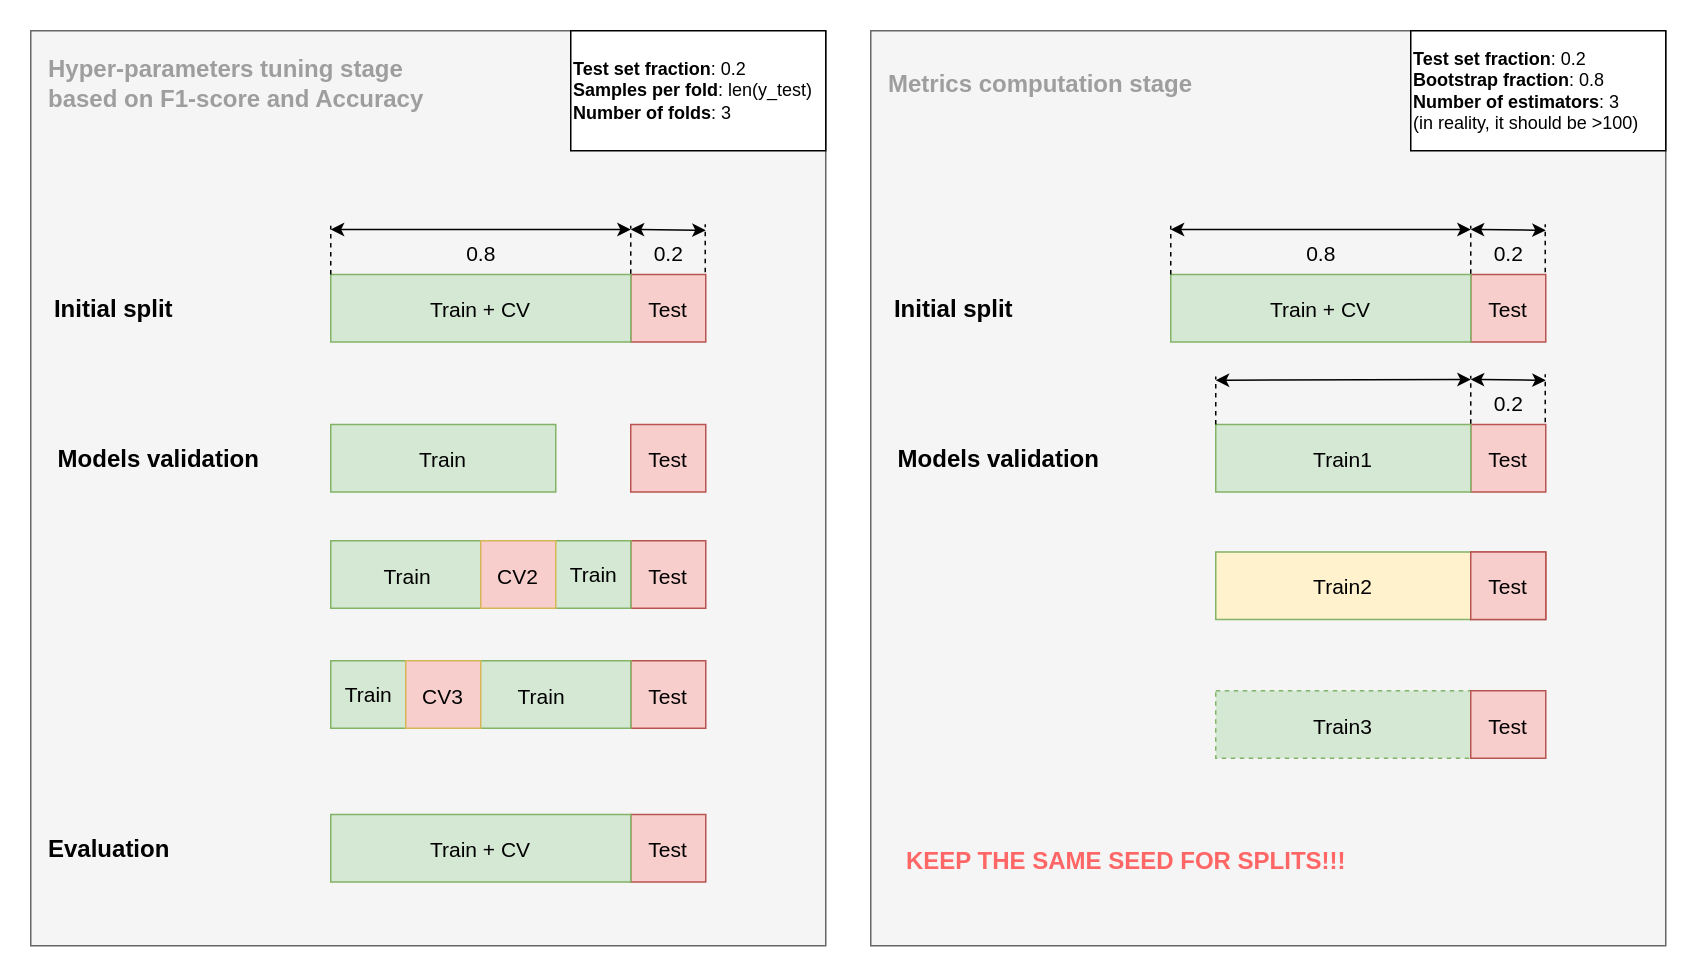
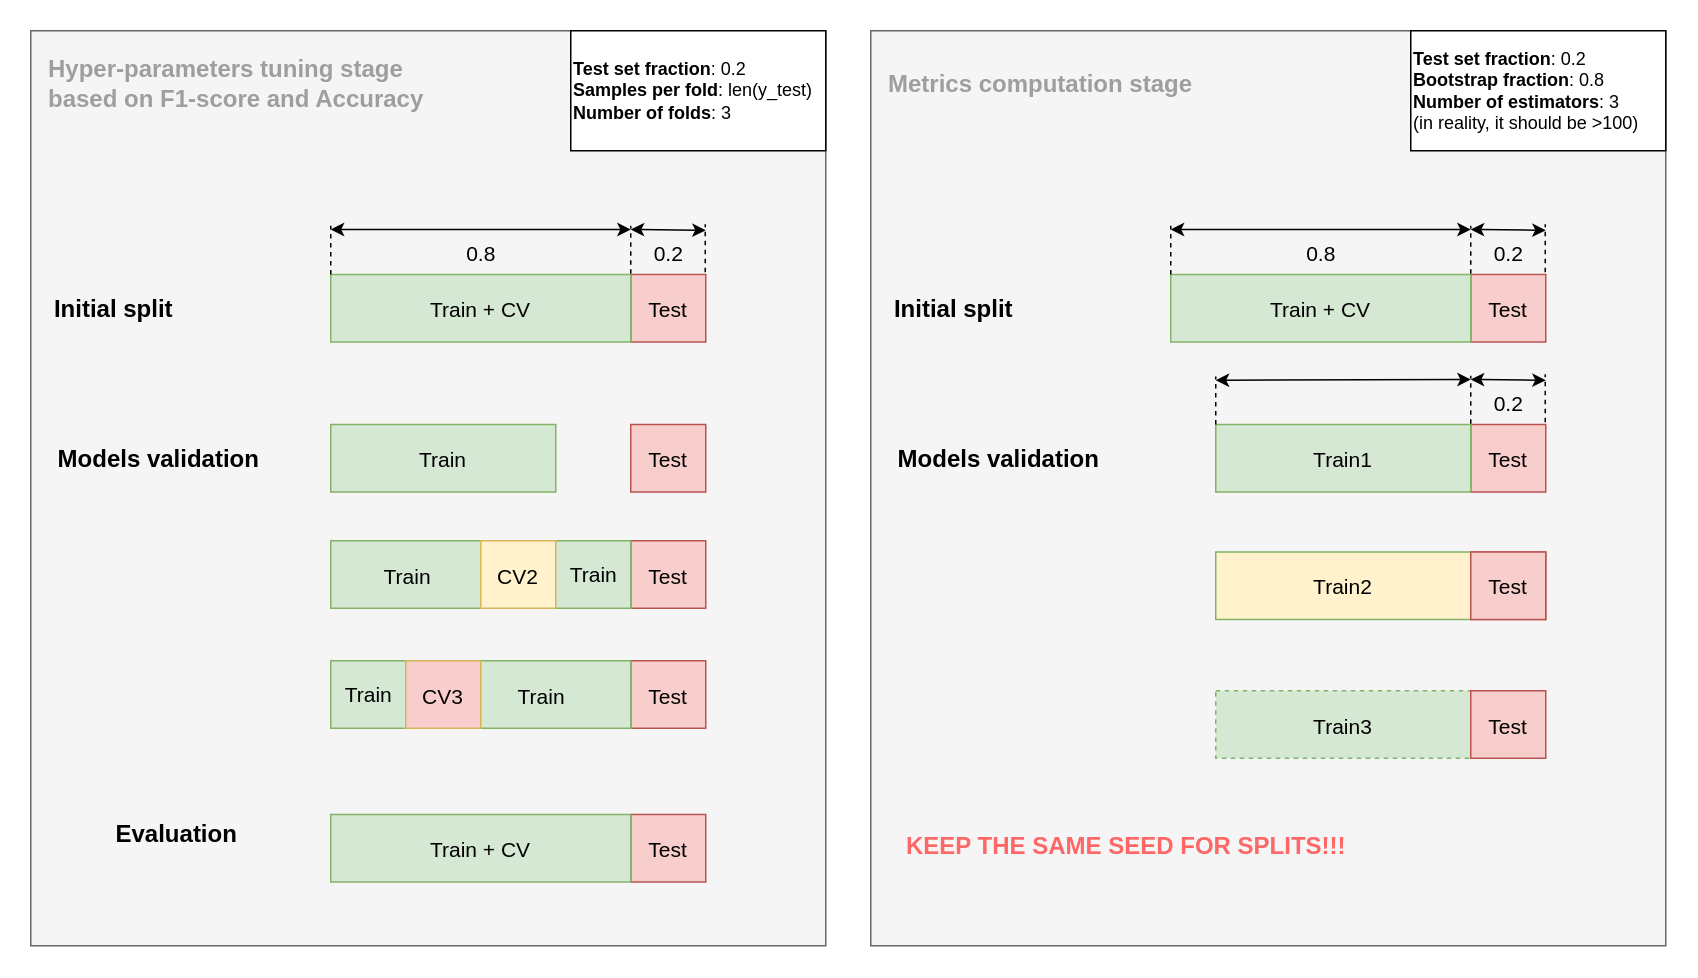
node "CV2": fillcolor #f8cecc -> #fff2cc
node "Evaluation": moved (121, 848) -> (188, 833)
node "KEEP THE SAME SEED FOR SPLITS!!!": moved (1126, 860) -> (1126, 845)
